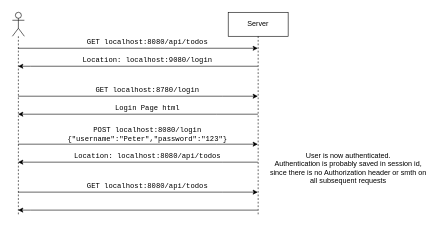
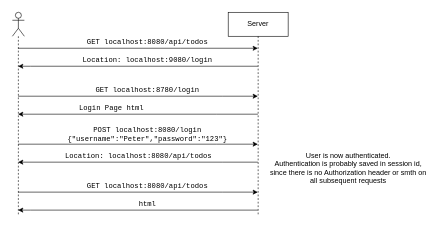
node "Login Page html": moved (147, 108) -> (111, 108)
node "Location: localhost:8080/api/todos": moved (147, 156) -> (138, 156)
node "html": added
